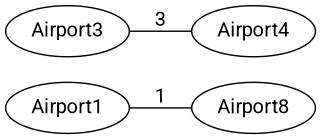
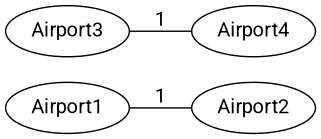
edge "Airport3" -- "Airport4": label "3" -> "1"
node "Airport8": label "Airport8" -> "Airport2"
